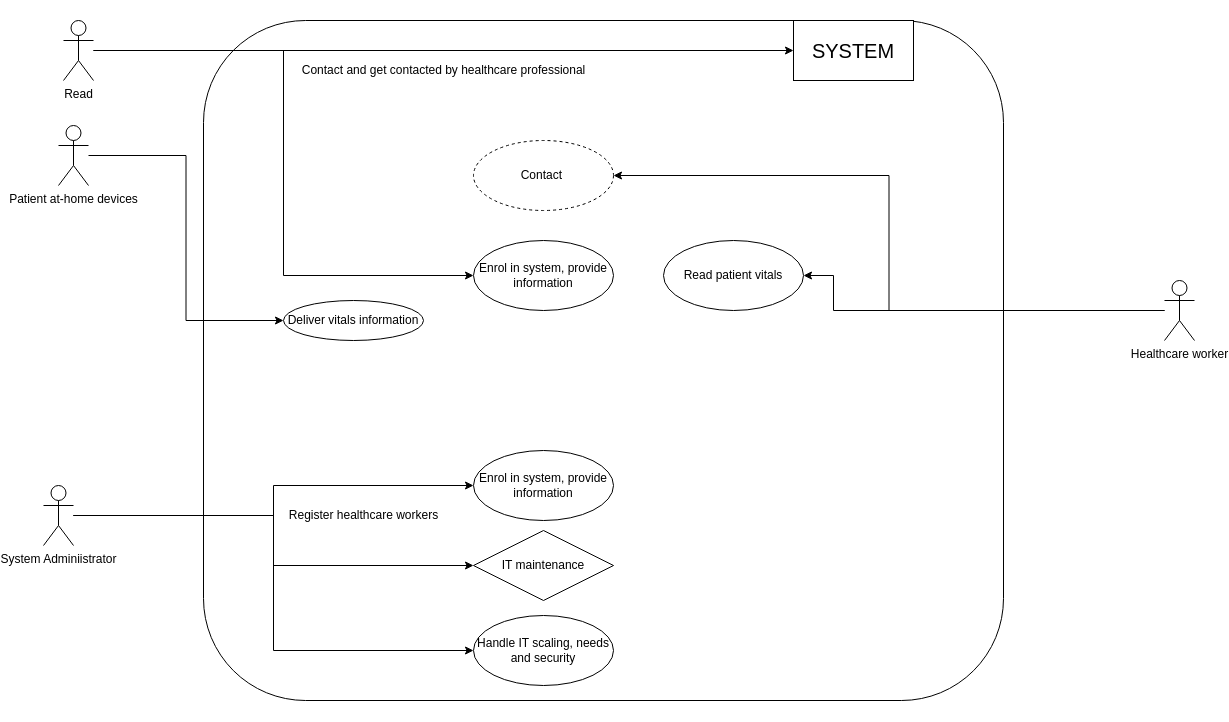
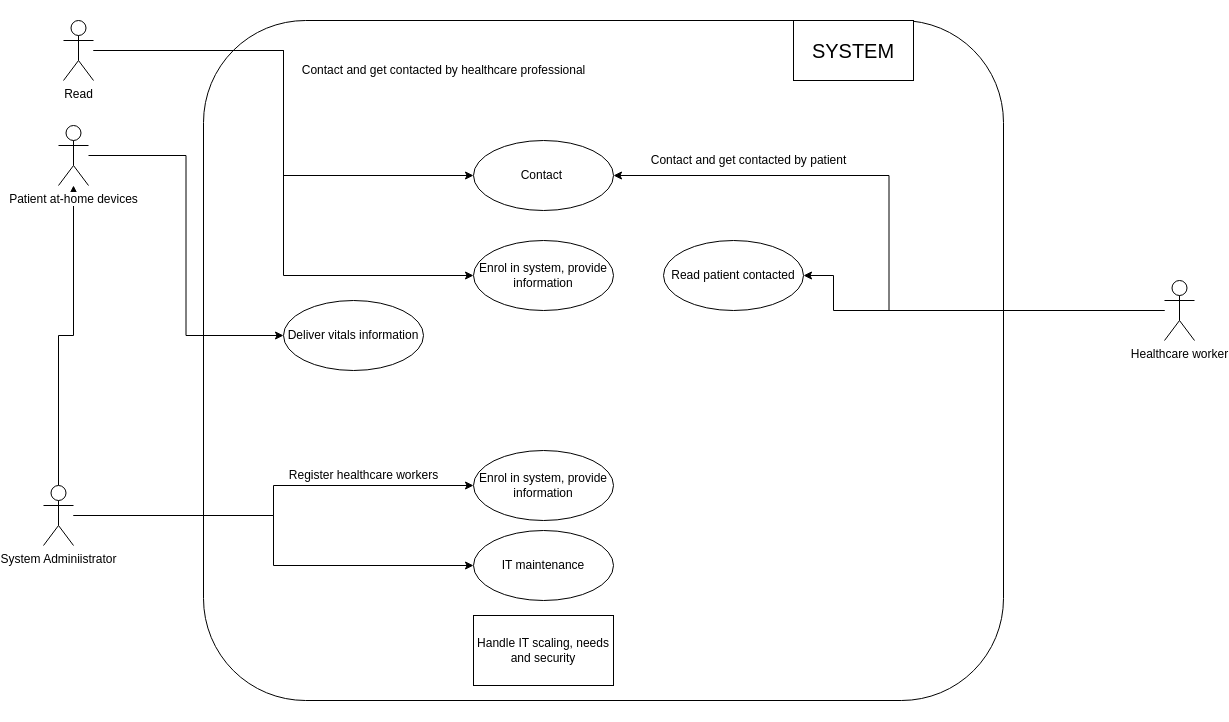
edge "Read" -> "SYSTEM": now "Read" -> "Contact"
node "Contact and get contacted by patient": added
node "Contact": style dashed -> solid
node "Read patient vitals": label "Read patient vitals" -> "Read patient contacted"
node "Deliver vitals information": size 140x40 -> 140x70
node "Register healthcare workers": moved (364, 516) -> (364, 476)
node "IT maintenance": shape diamond -> ellipse
edge "System Adminiistrator" -> "Handle IT scaling, needs and security": now "System Adminiistrator" -> "Patient at-home devices"
node "Handle IT scaling, needs and security": shape ellipse -> rectangle
